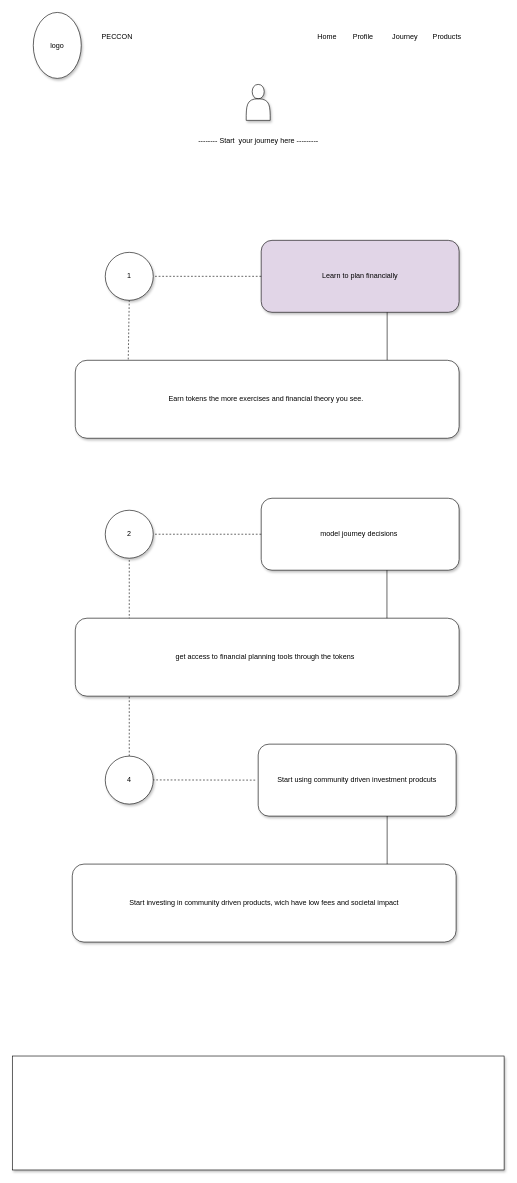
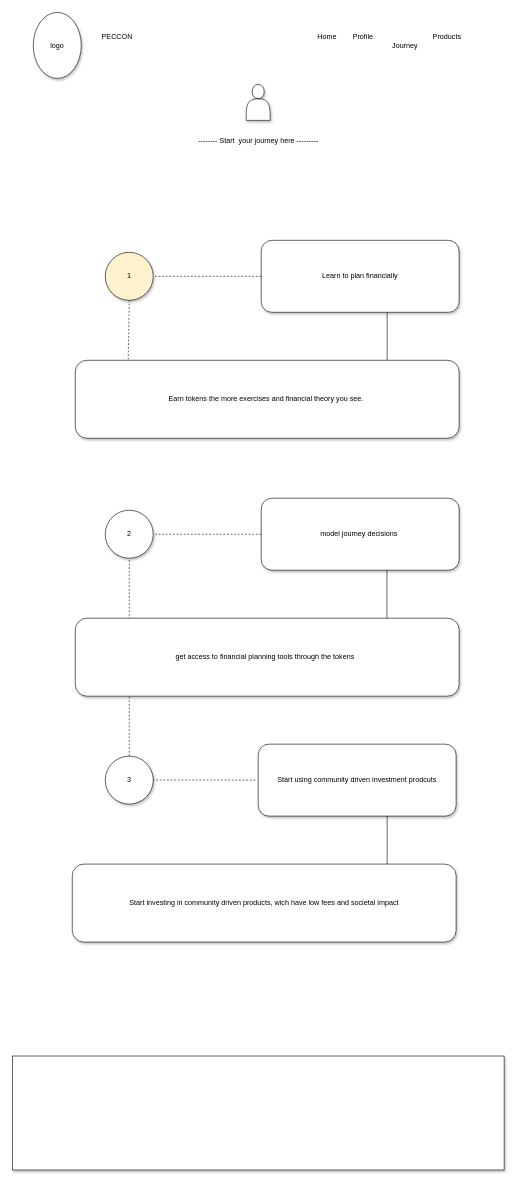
node "Journey": moved (405, 36) -> (405, 45)
node "1": fillcolor #ffffff -> #fff2cc
node "Learn to plan financially": fillcolor #e1d5e7 -> #ffffff
node "4": label "4" -> "3"
